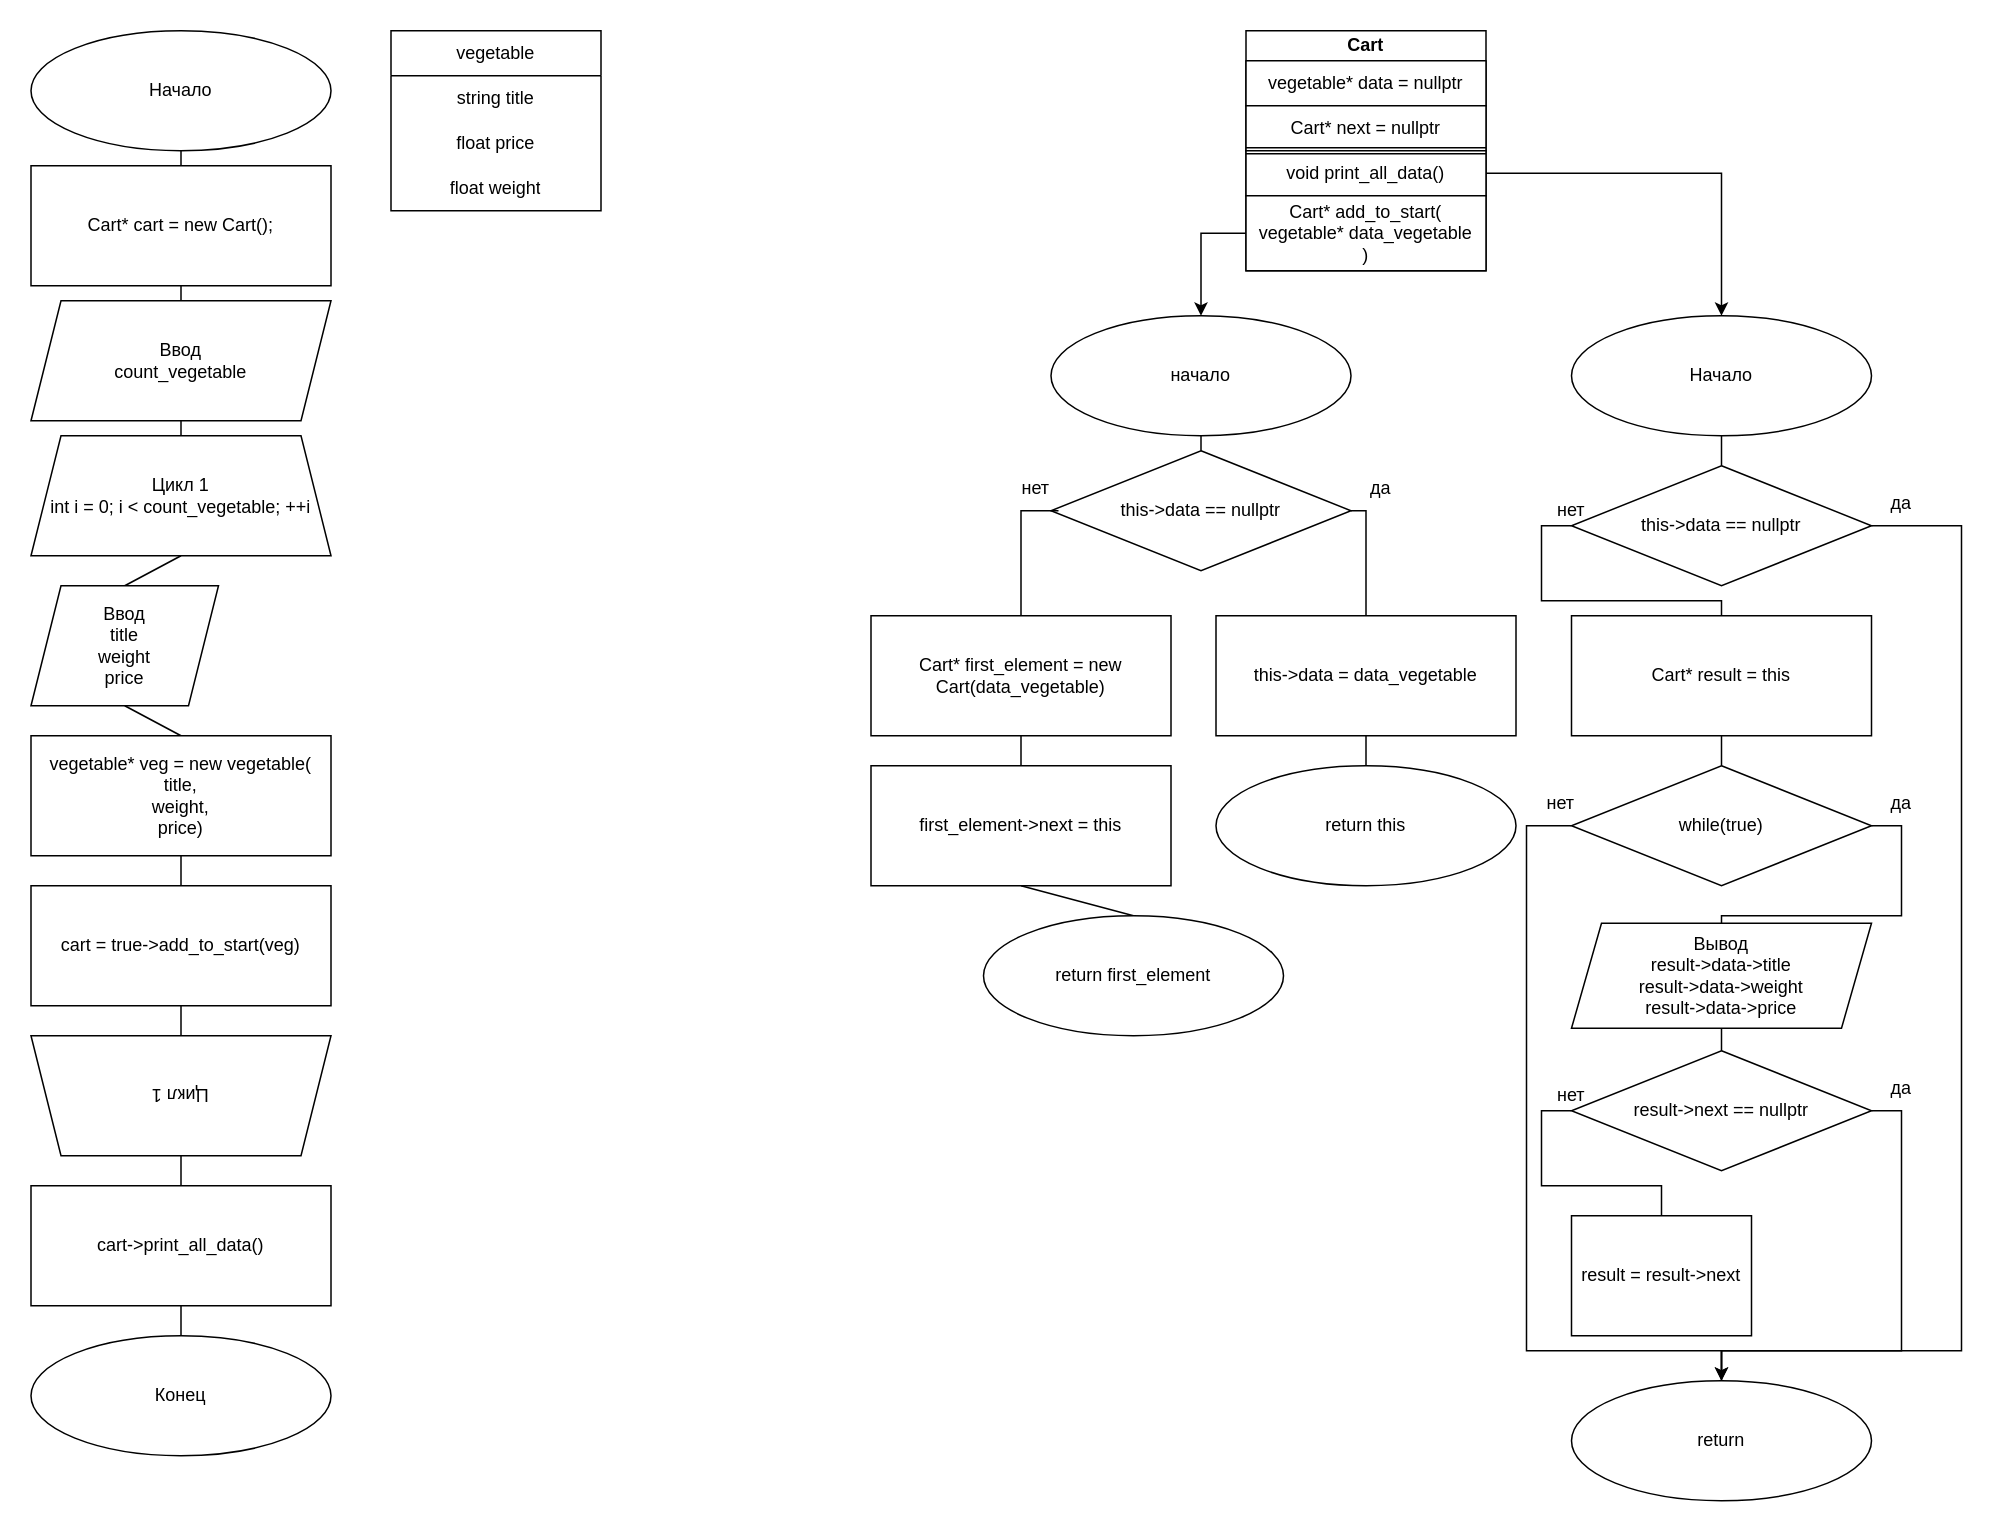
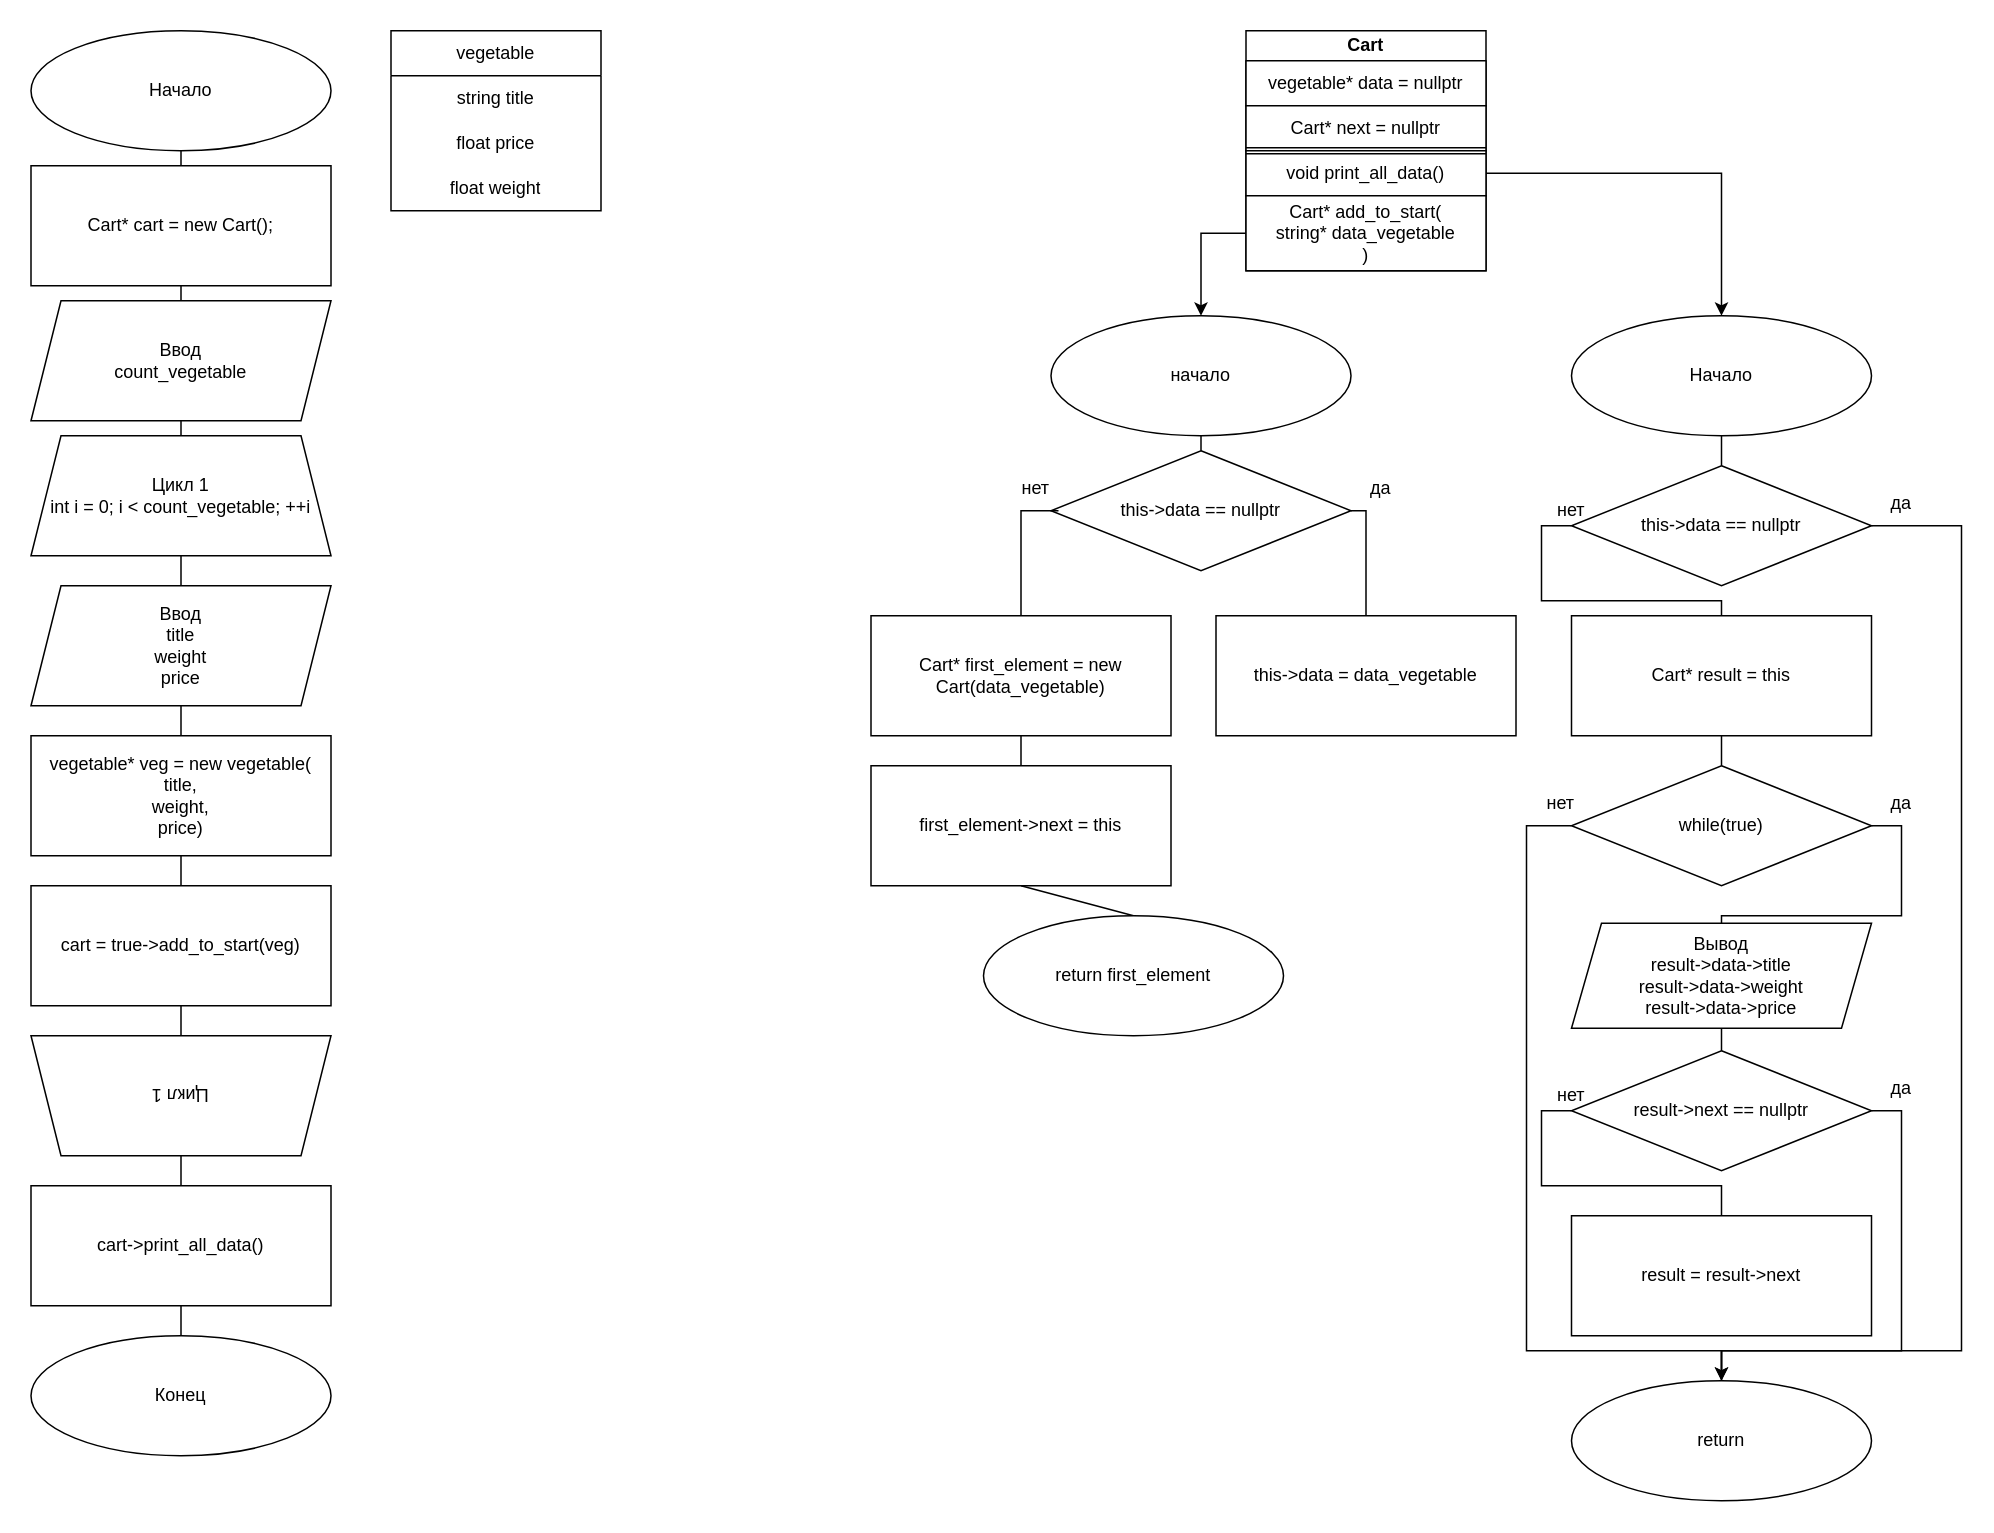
node "Cart* add_to_start( vegetable* data_vegetable )": label "Cart* add_to_start( vegetable* data_vegetable )" -> "Cart* add_to_start( string* data_vegetable )"
node "Ввод title weight price": size 188x120 -> 300x120
edge "this->data = data_vegetable" -- "return this": removed
node "return this": removed
node "result = result->next": size 180x120 -> 300x120
